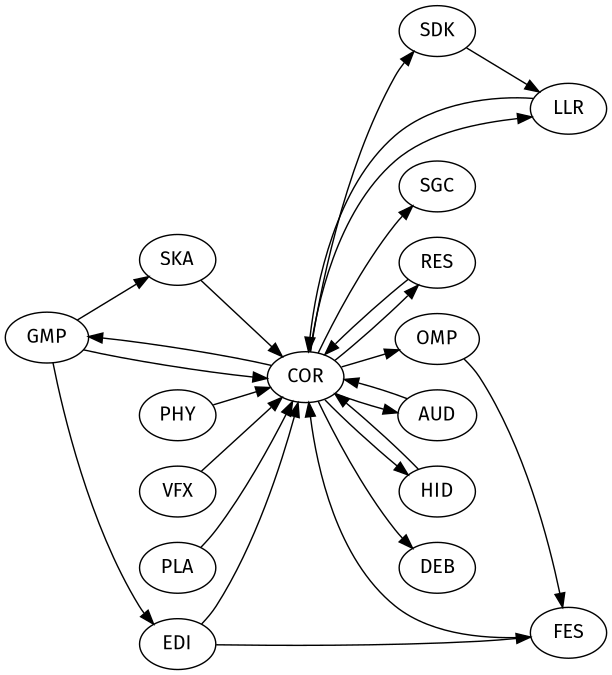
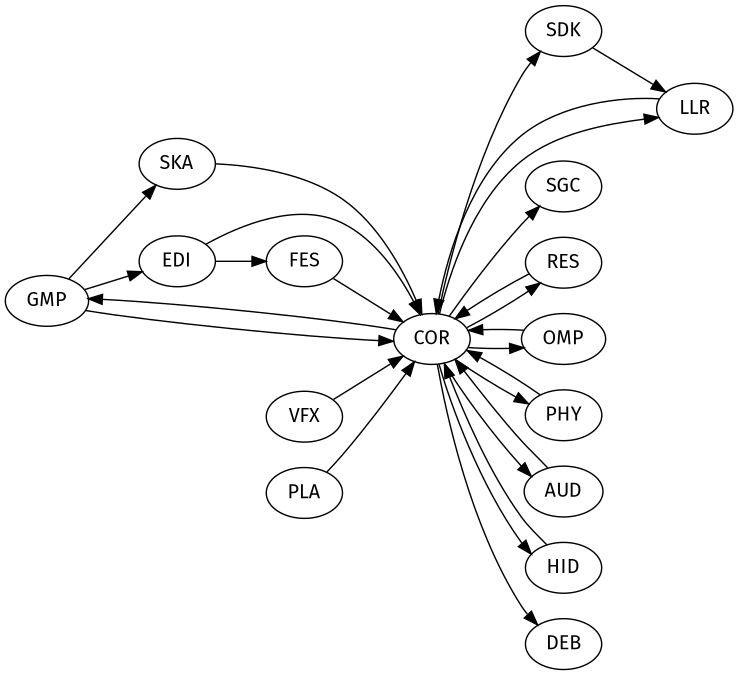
edge "COR" -> "PHY": added
edge "OMP" -> "FES": now "OMP" -> "COR"
